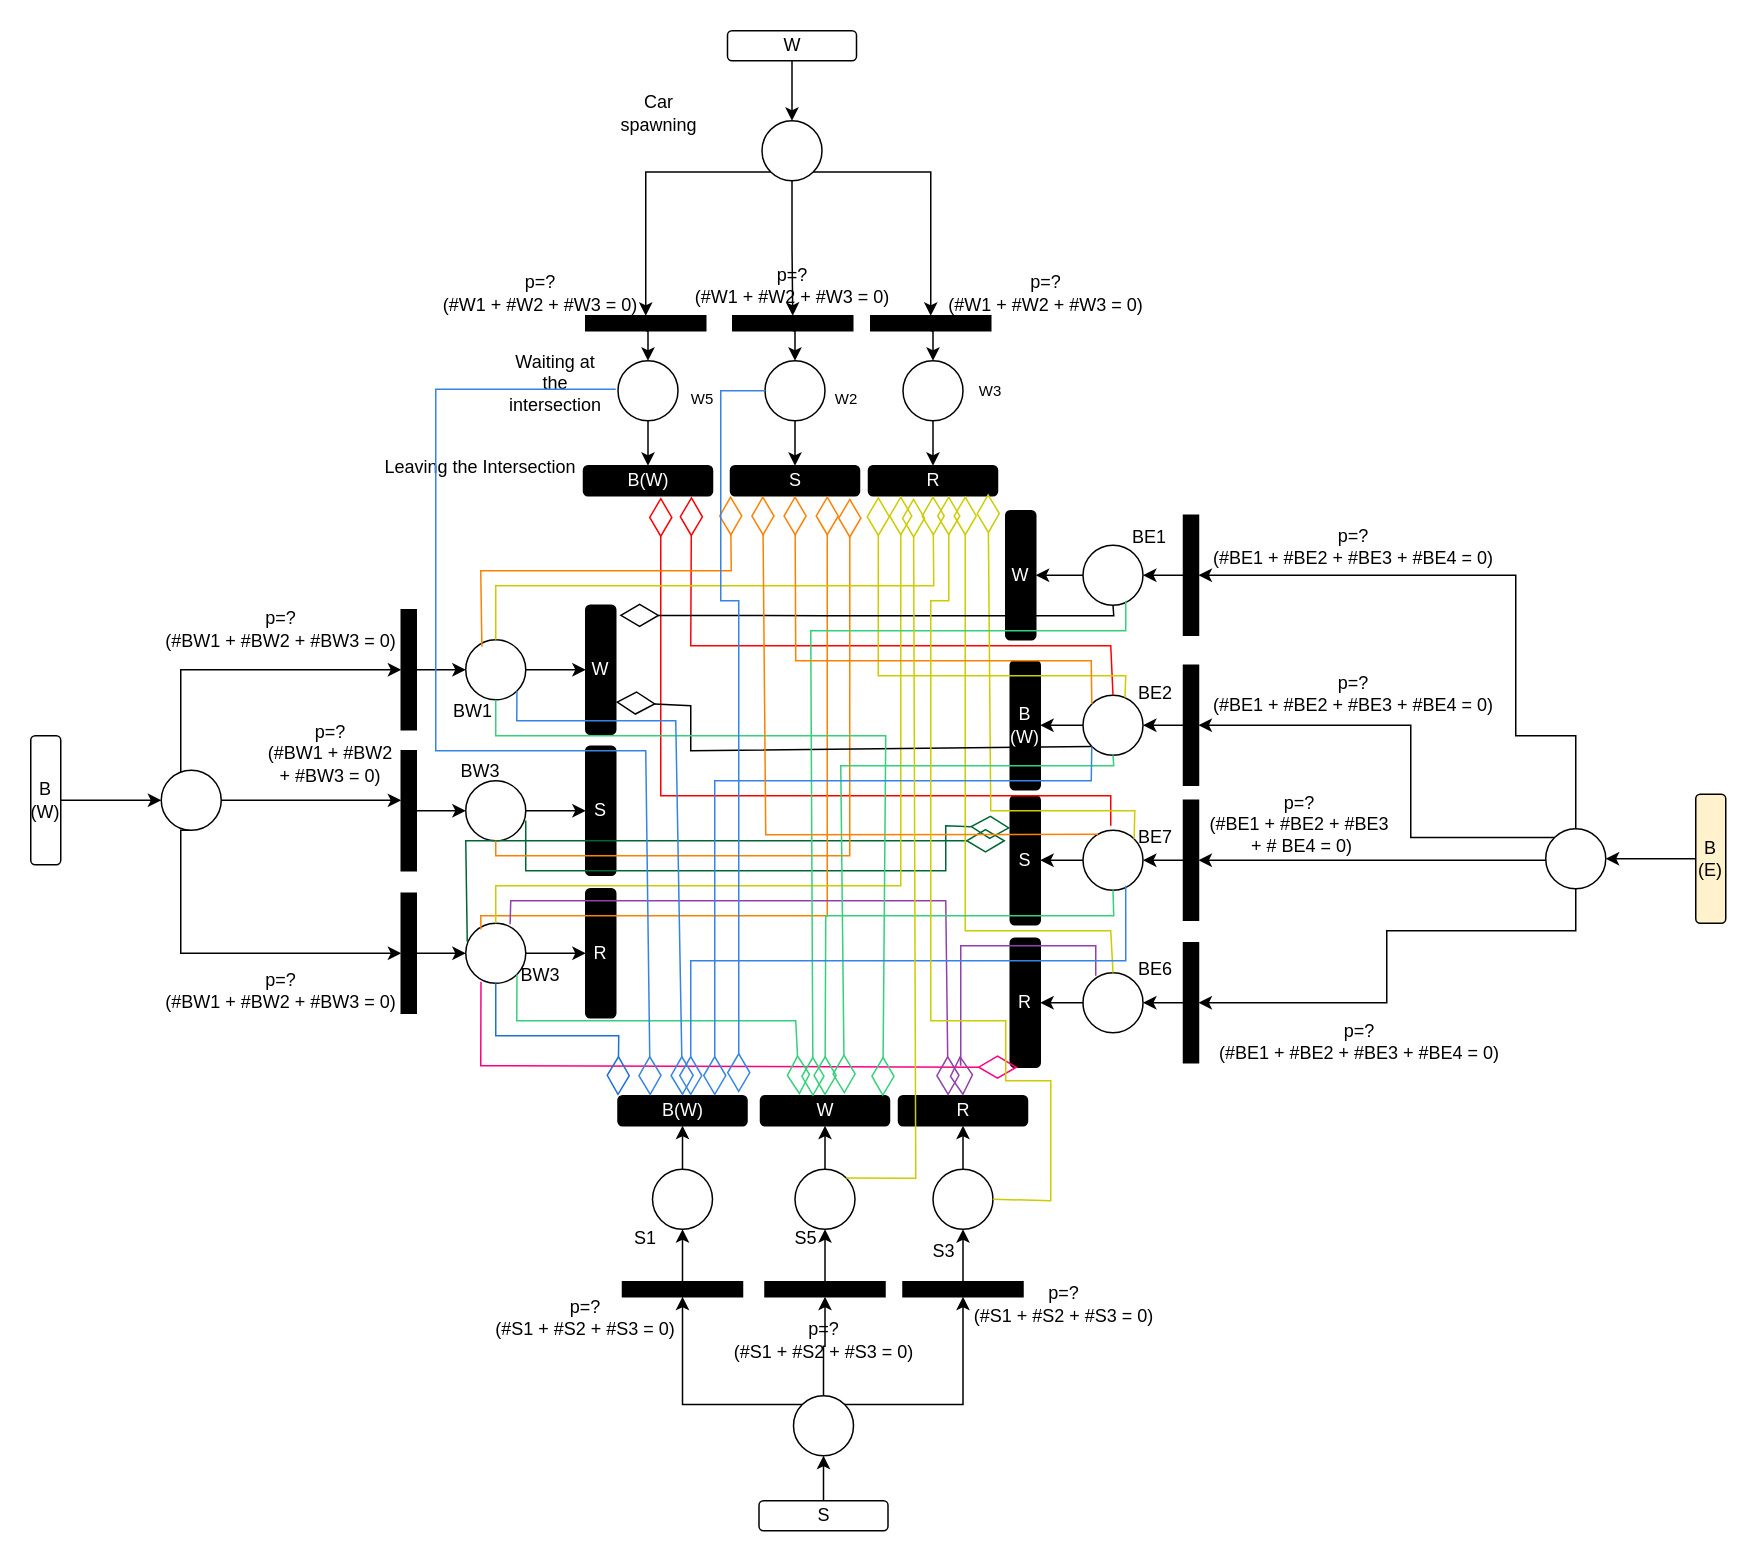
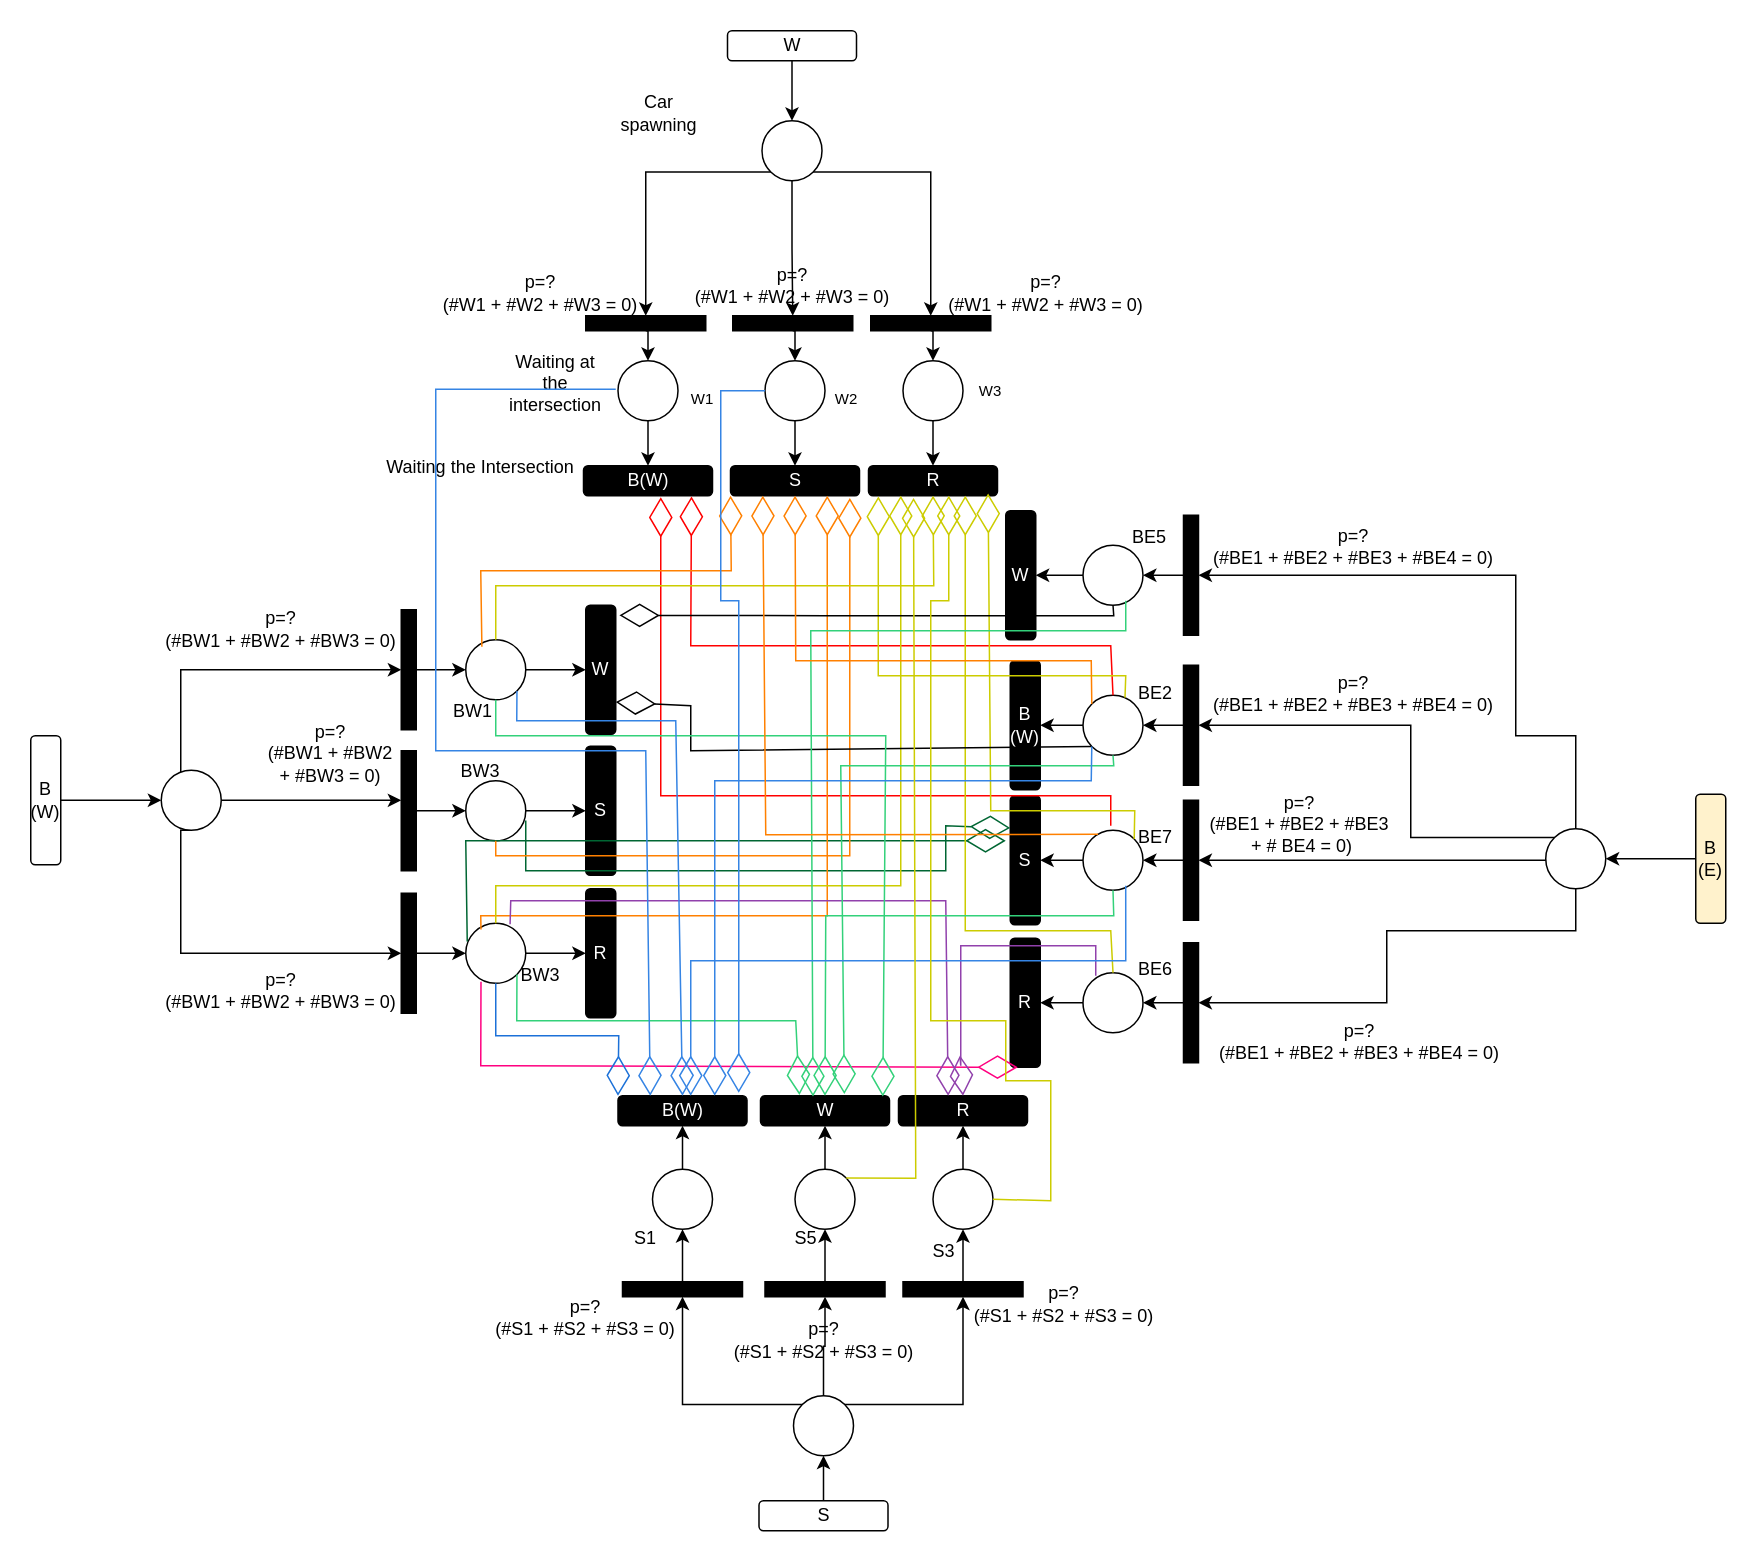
node "W5": label "W5" -> "W1"
node "Leaving the Intersection": label "Leaving the Intersection" -> "Waiting the Intersection"
node "BE1": label "BE1" -> "BE5"
